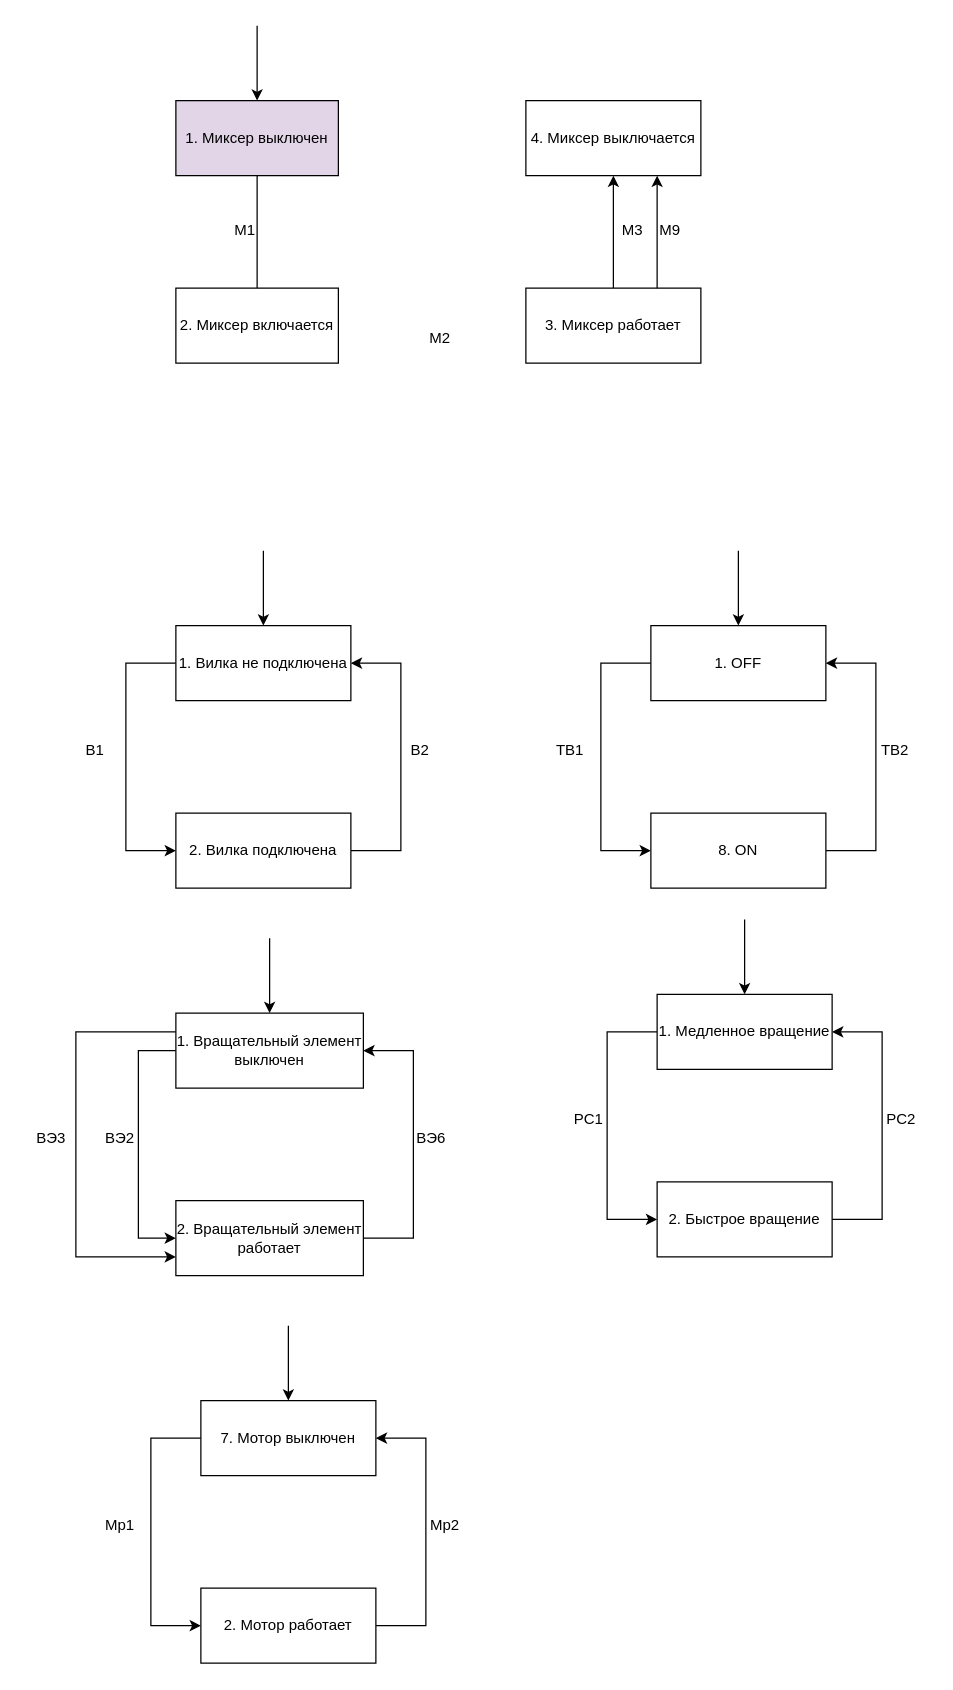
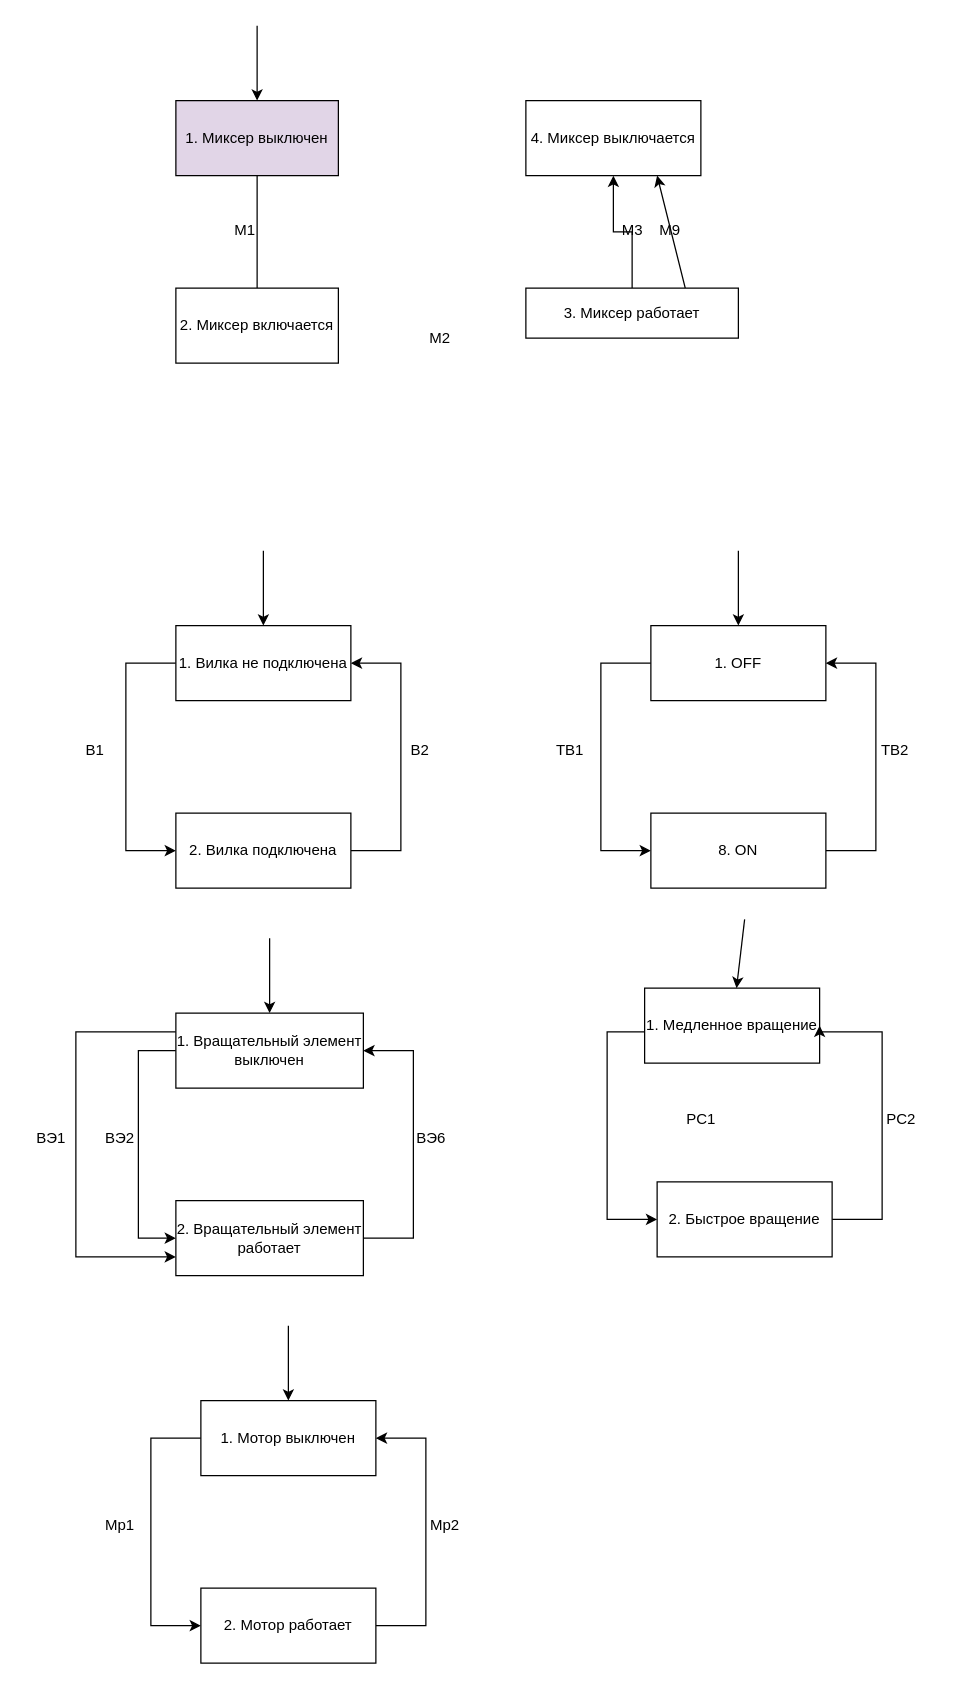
node "3. Миксер работает": size 175x75 -> 213x50
node "1. Медленное вращение": moved (744, 1032) -> (732, 1026)
node "РС1": moved (588, 1119) -> (701, 1119)
node "ВЭ3": label "ВЭ3" -> "ВЭ1"
node "7. Мотор выключен": label "7. Мотор выключен" -> "1. Мотор выключен"
